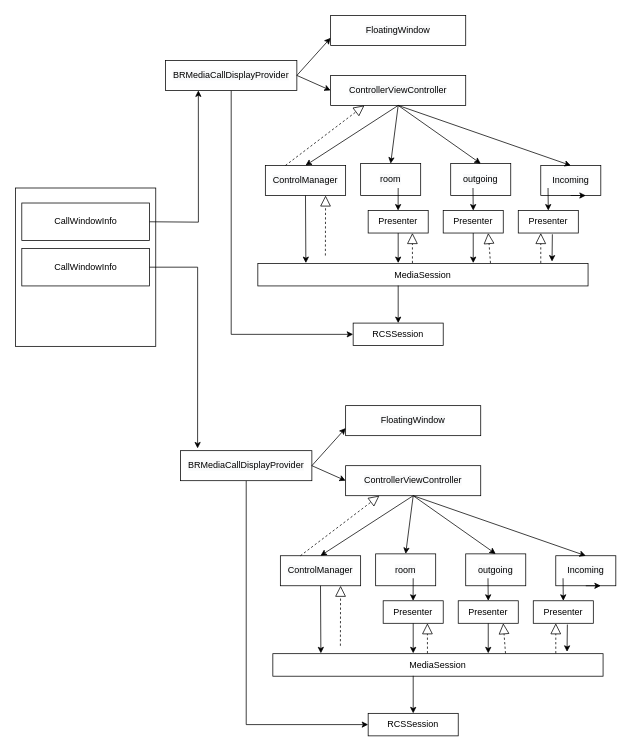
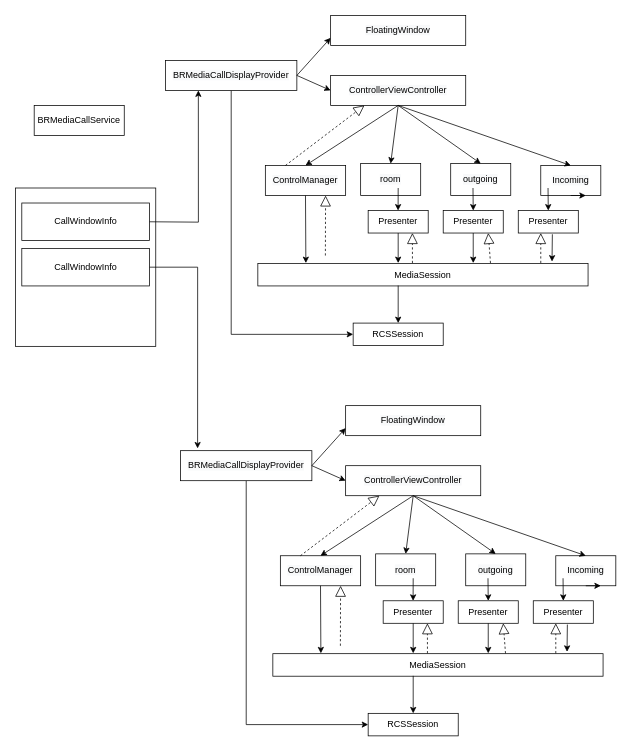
node "BRMediaCallService": added
